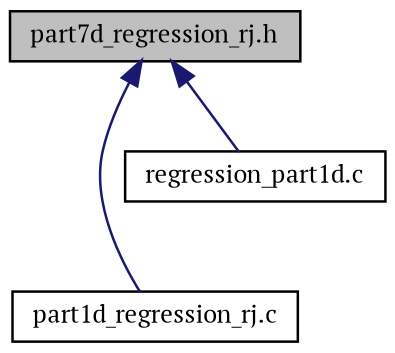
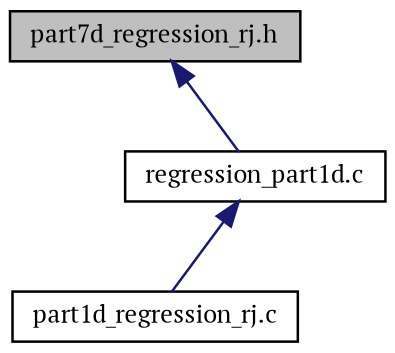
edge "part1d_regression_rj.c" -> "part7d_regression_rj.h": now "part1d_regression_rj.c" -> "regression_part1d.c"
